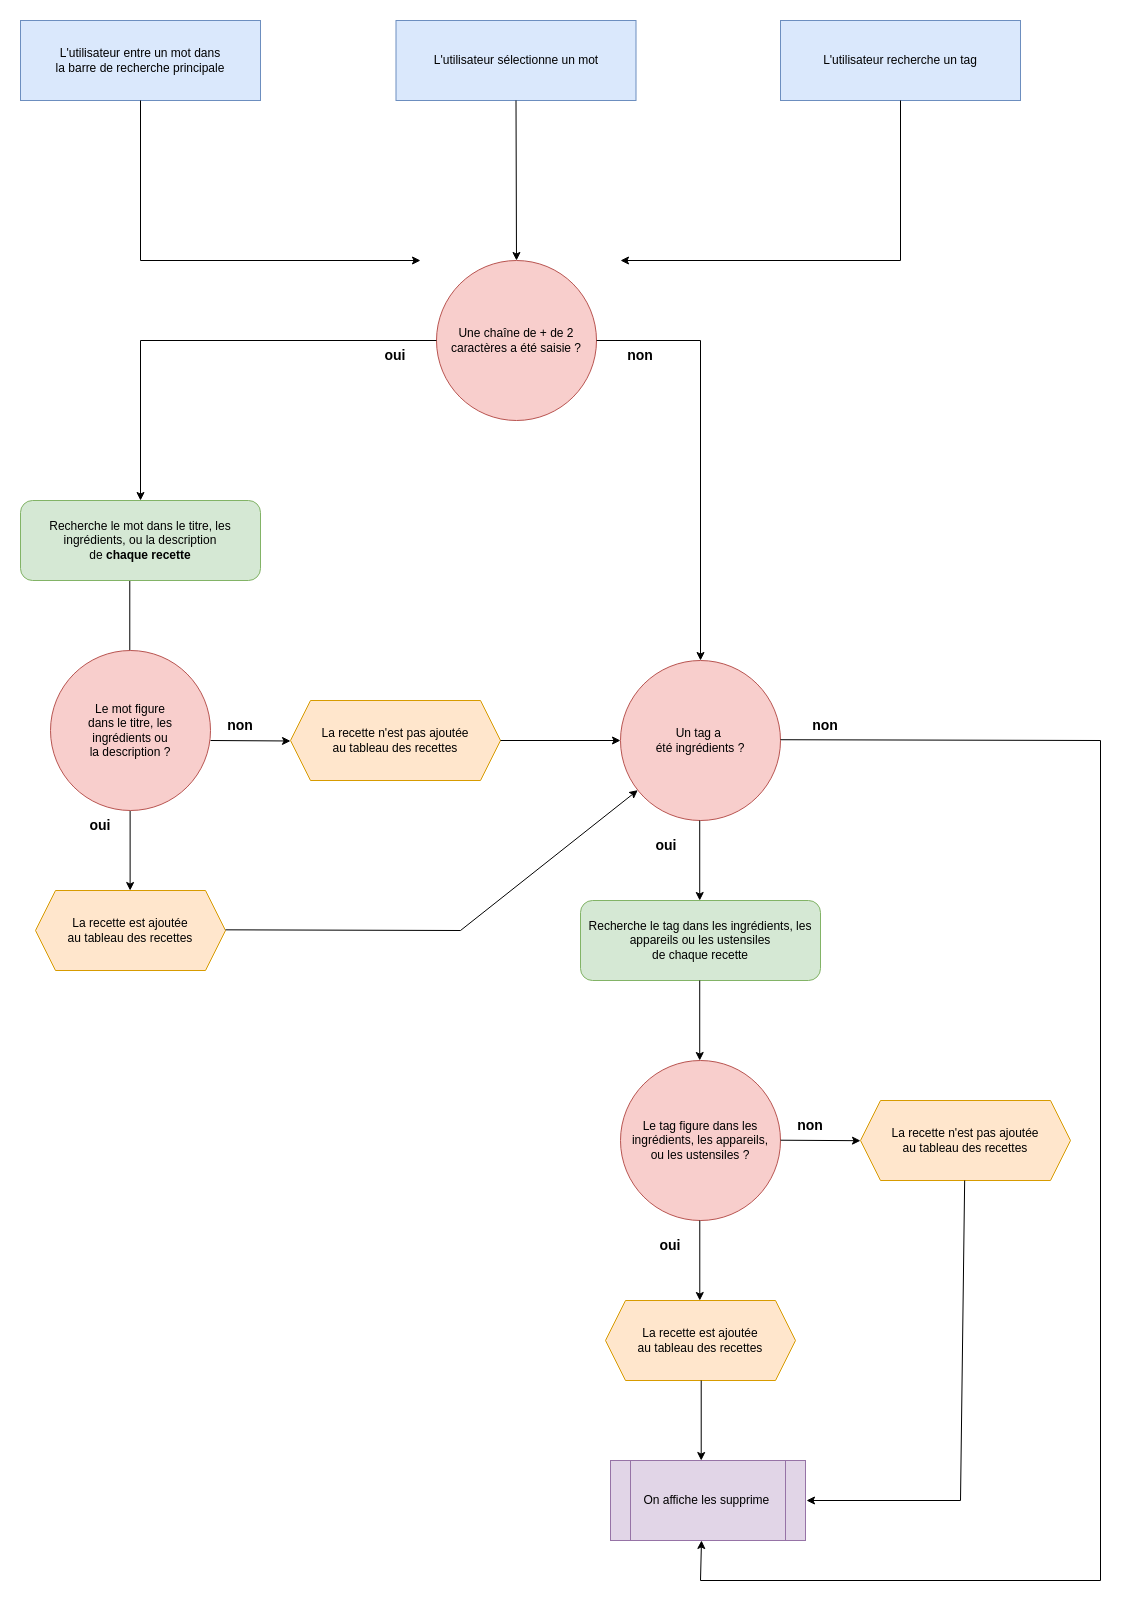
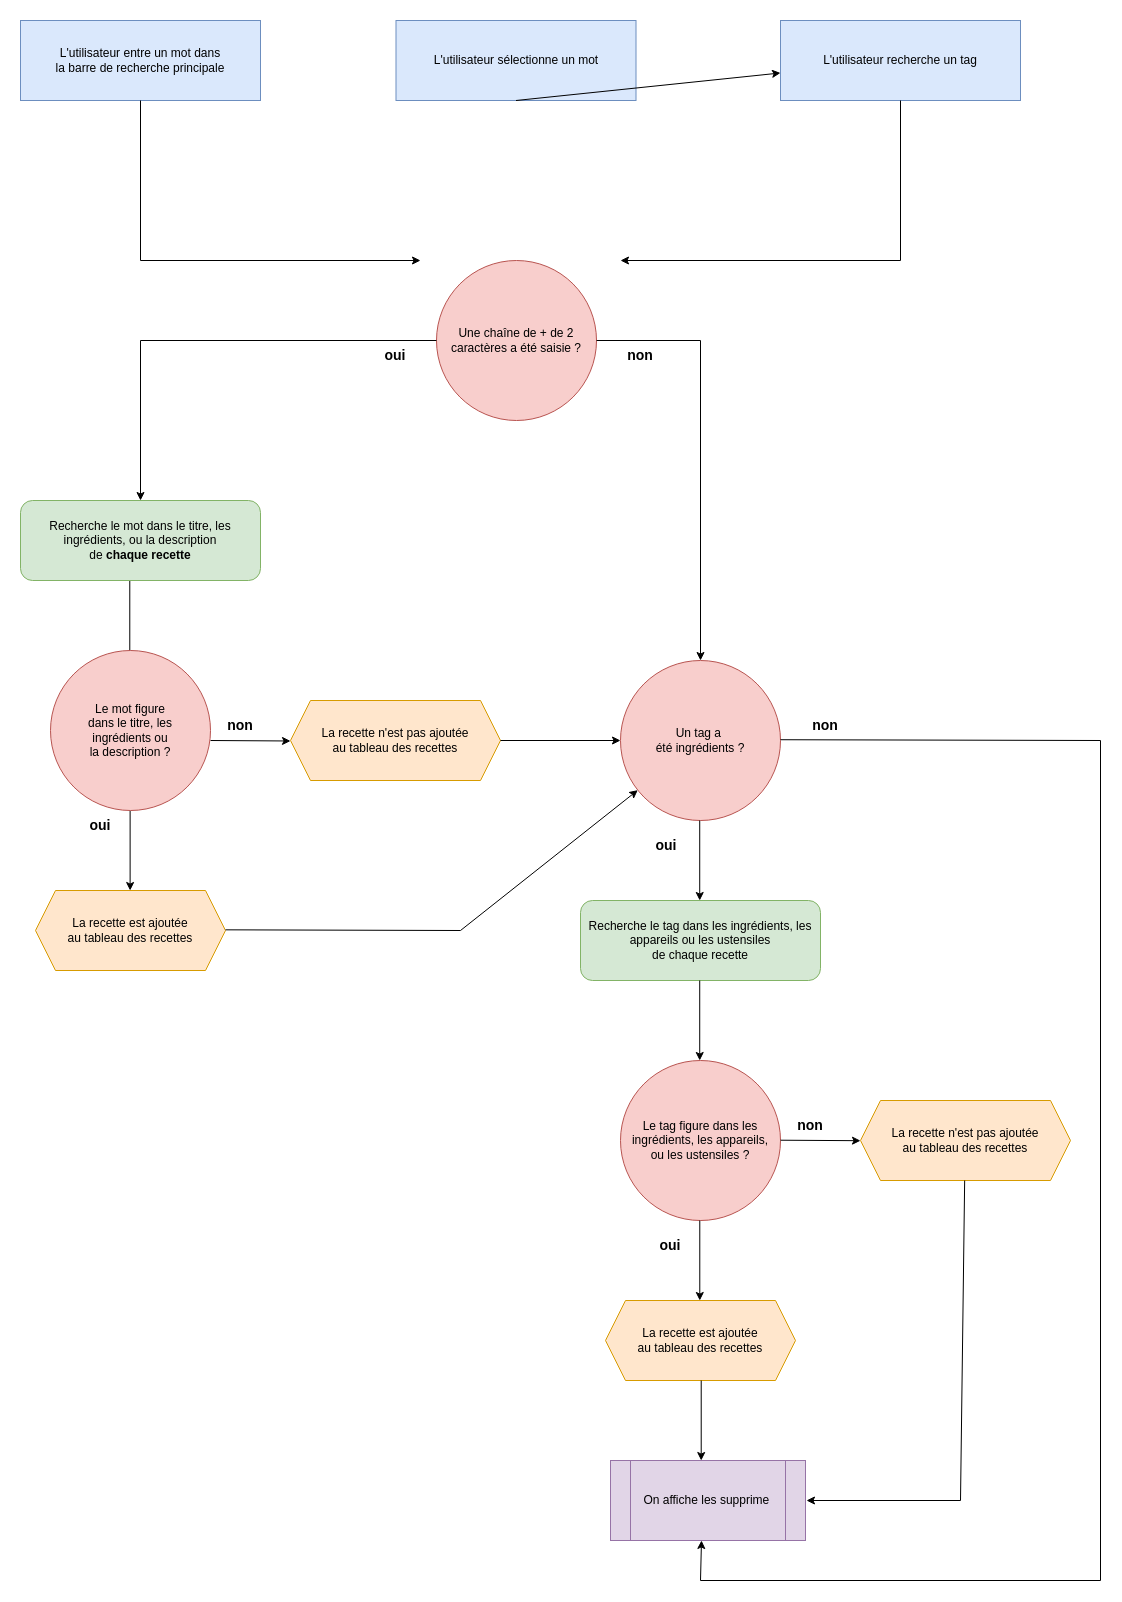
edge "L'utilisateur sélectionne un mot" -> "Une chaîne de + de 2 caractères a été saisie ?": now "L'utilisateur sélectionne un mot" -> "L'utilisateur recherche un tag"
